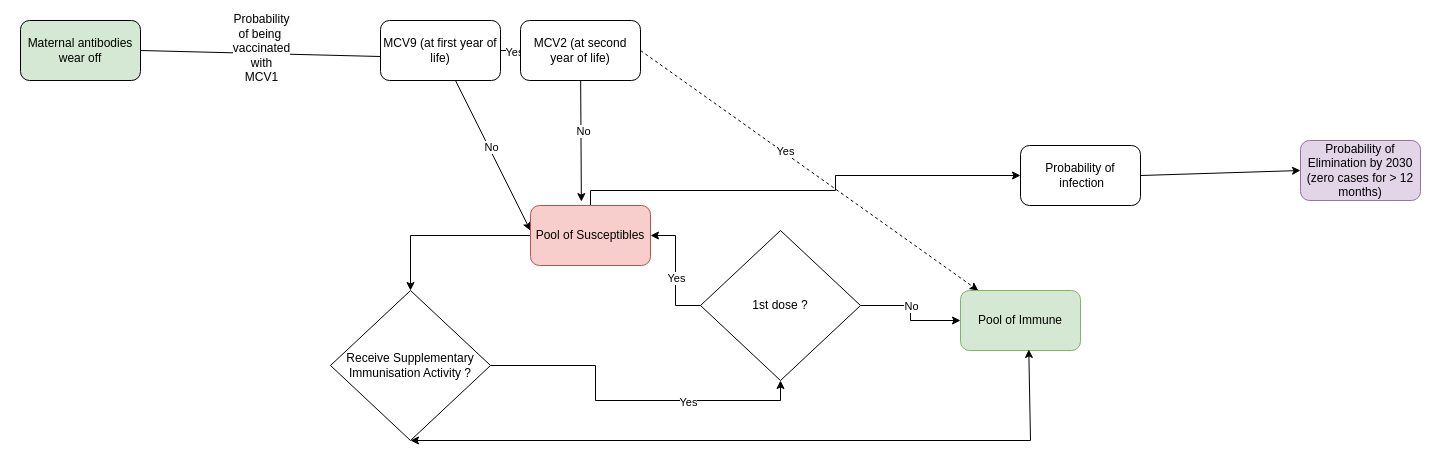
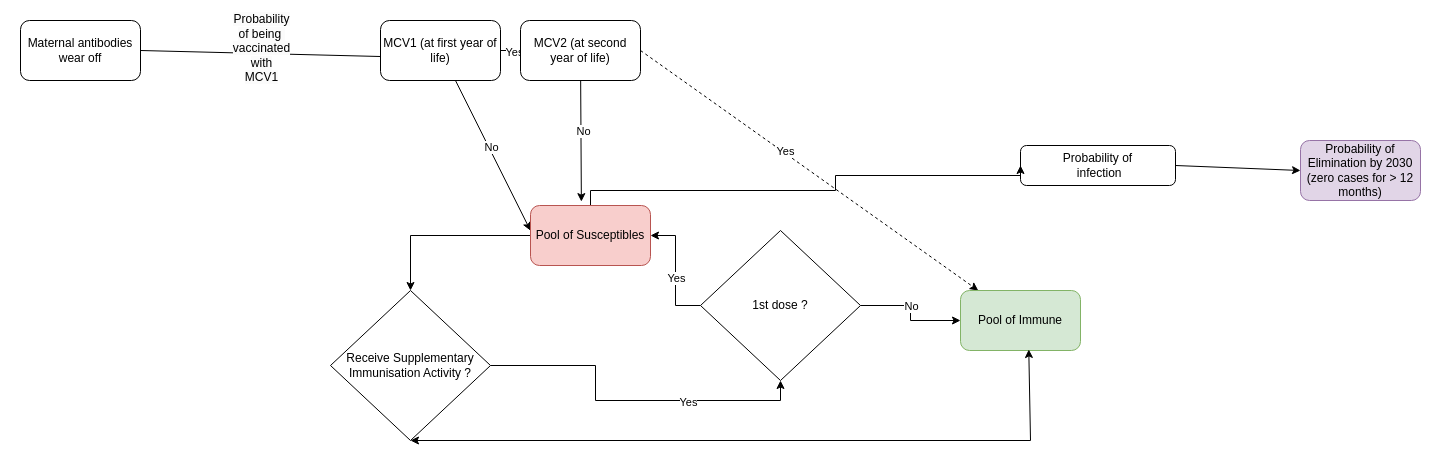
node "Maternal antibodies wear off": fillcolor #d5e8d4 -> #ffffff
node "MCV9 (at first year of life)": label "MCV9 (at first year of life)" -> "MCV1 (at first year of life)"
node "Probability of infection": size 120x60 -> 155x40
